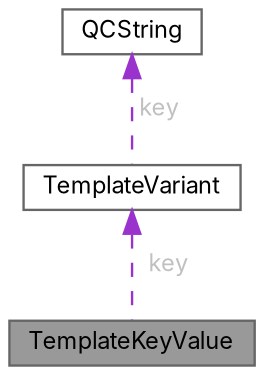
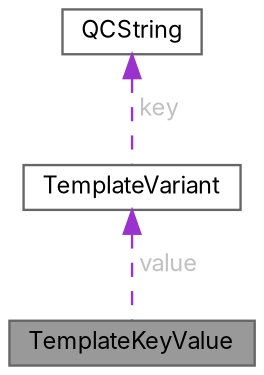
edge "TemplateKeyValue" -> "TemplateVariant": label " key" -> " value"
